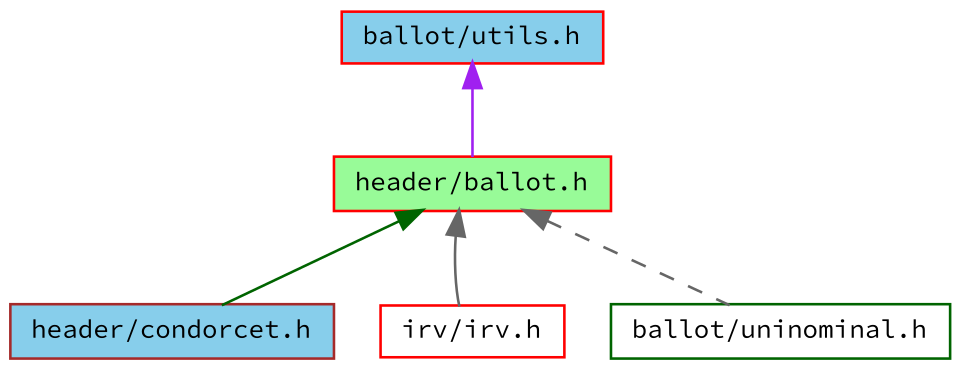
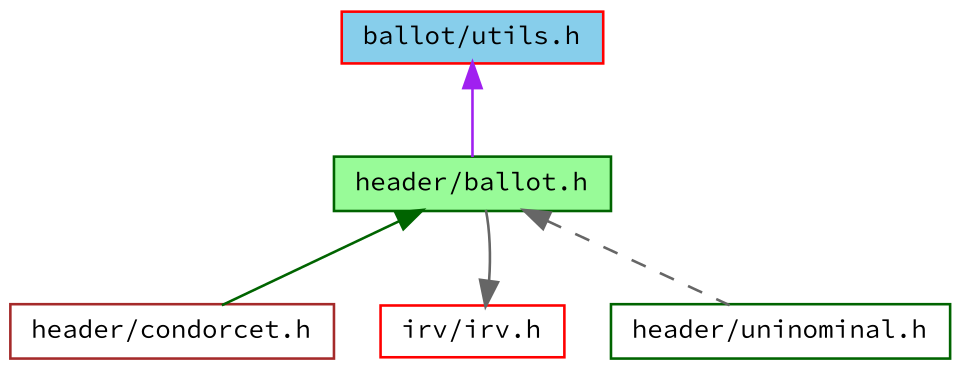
node "header/ballot.h": color red -> darkgreen
edge "irv/irv.h" -> "header/ballot.h": reversed
node "header/condorcet.h": fillcolor skyblue -> white
node "ballot/uninominal.h": label "ballot/uninominal.h" -> "header/uninominal.h"
